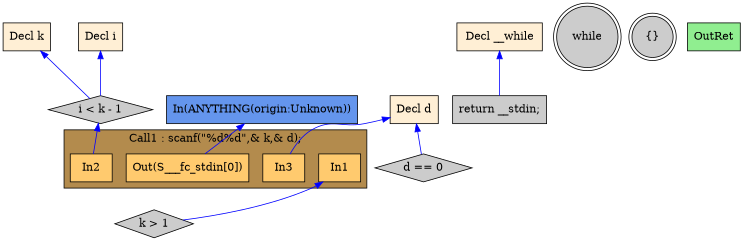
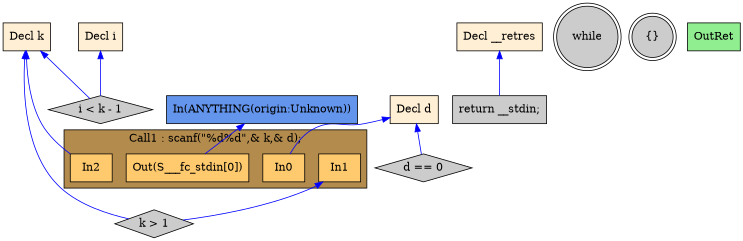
node "Decl __while": label "Decl __while" -> "Decl __retres"
edge "In2" -> "i < k - 1": now "In2" -> "Decl k"
edge "k > 1" -> "Decl k": added
node "In3": label "In3" -> "In0"
